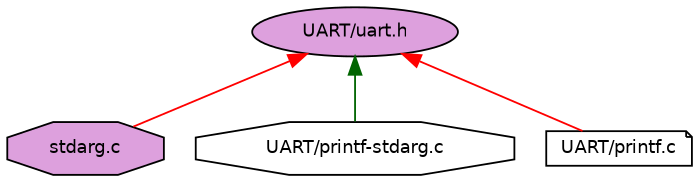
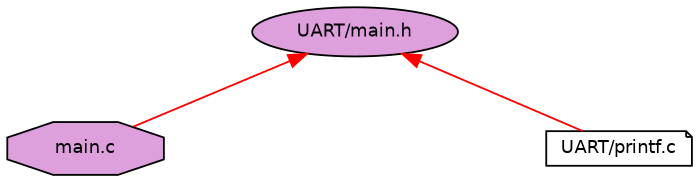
node "UART/uart.h": label "UART/uart.h" -> "UART/main.h"
node "stdarg.c": label "stdarg.c" -> "main.c"
node "UART/printf-stdarg.c": removed
